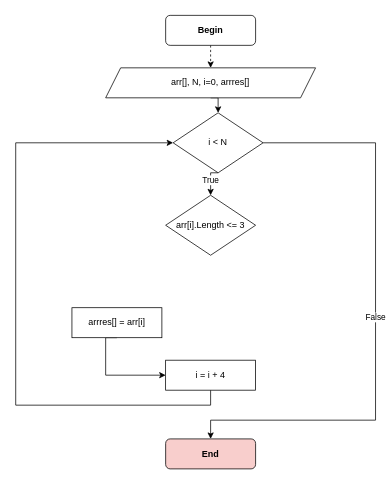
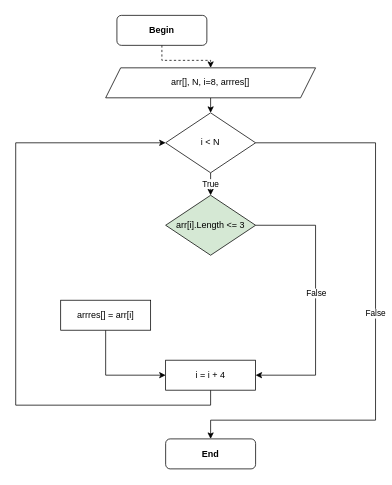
node "Begin": moved (210, 30) -> (162, 30)
node "arr[], N, i=0, arrres[]": label "arr[], N, i=0, arrres[]" -> "arr[], N, i=8, arrres[]"
node "i < N": moved (218, 143) -> (210, 143)
node "arr[i].Length <= 3": fillcolor #ffffff -> #d5e8d4
edge "arr[i].Length <= 3" -> "i = i + 4": added, label "False"
node "arrres[] = arr[i]": moved (117, 323) -> (105, 315)
node "End": fillcolor #f8cecc -> #ffffff
